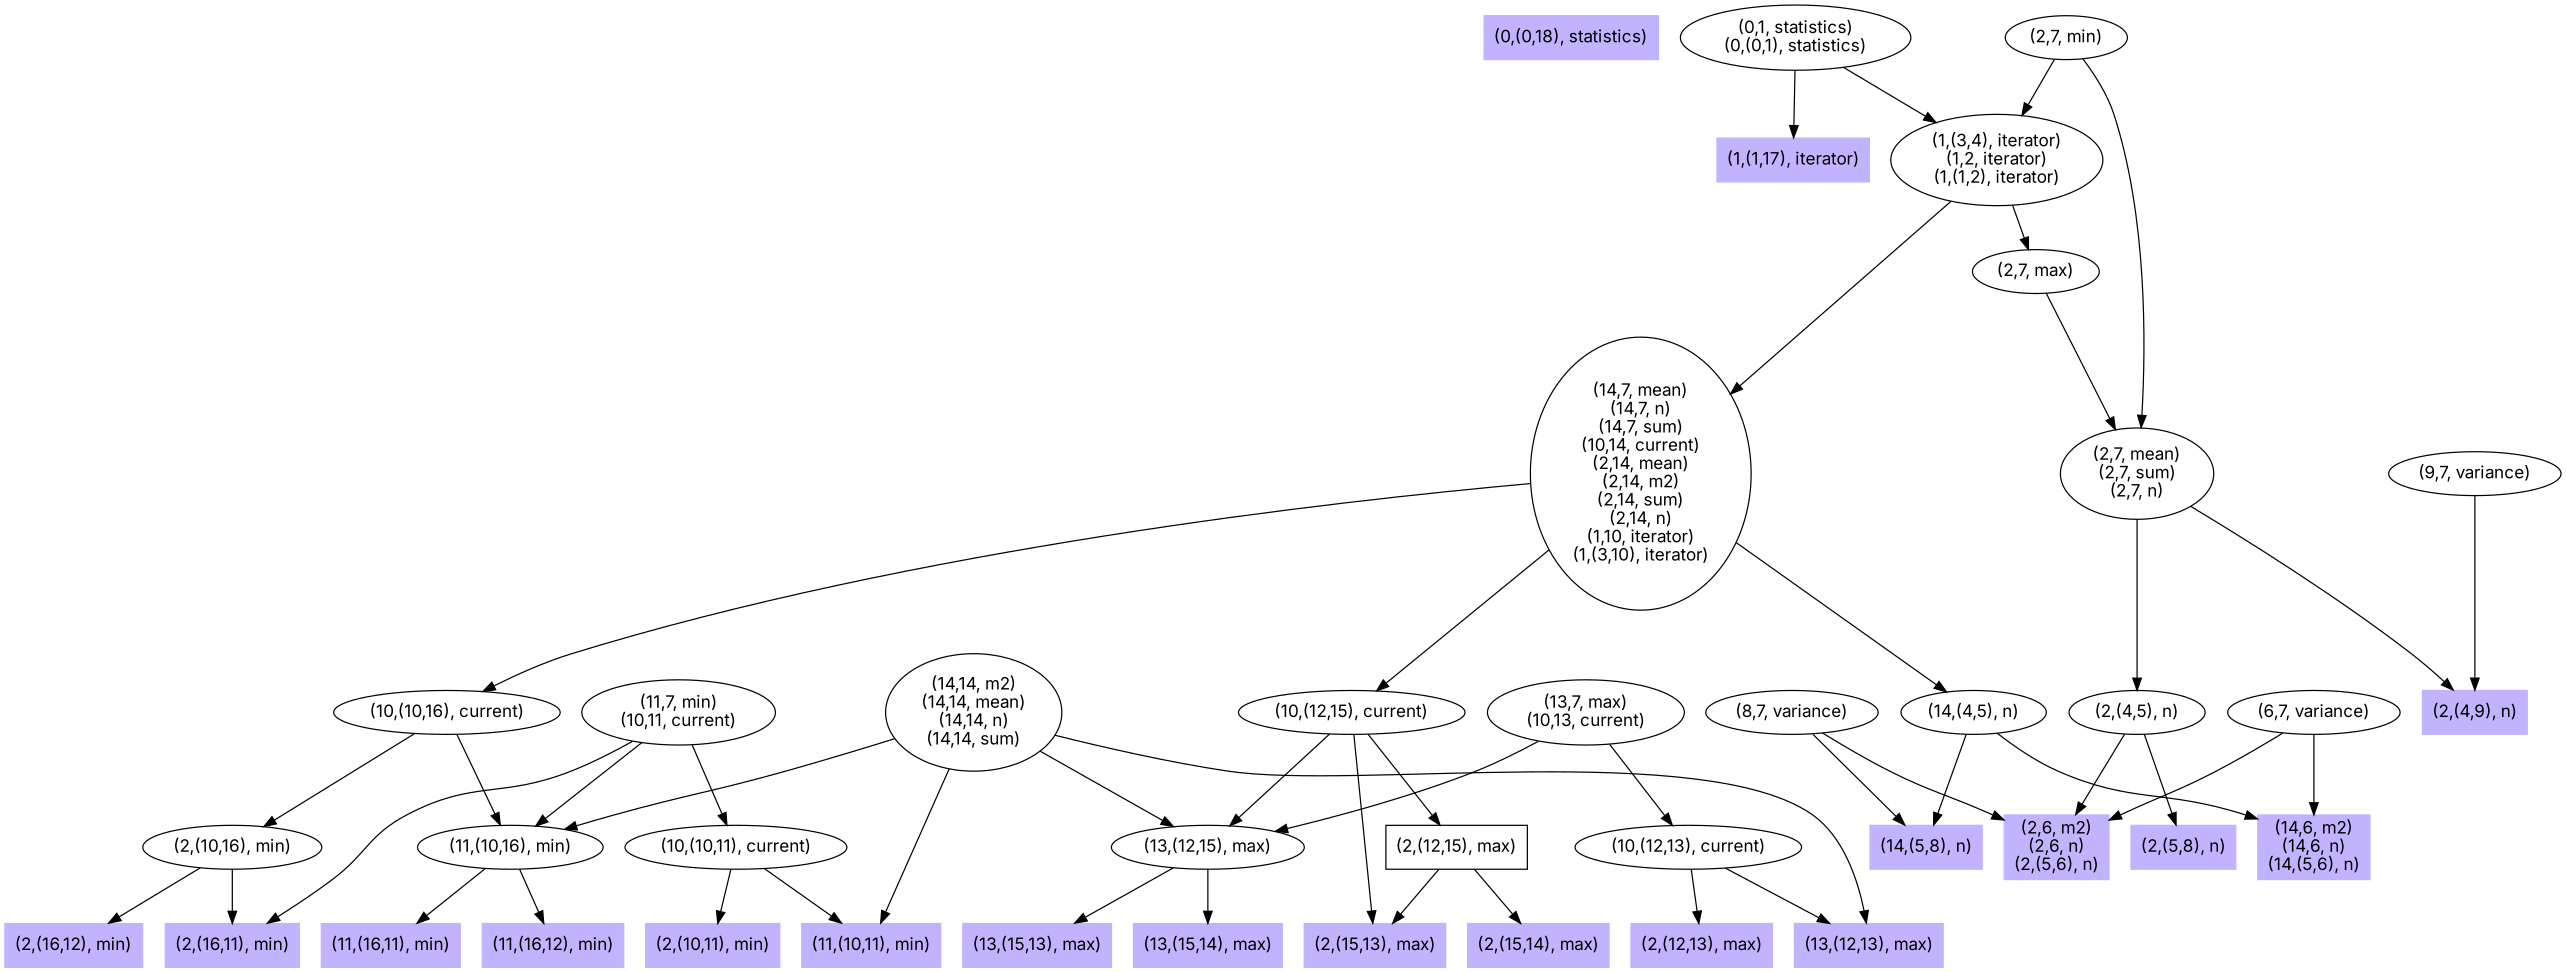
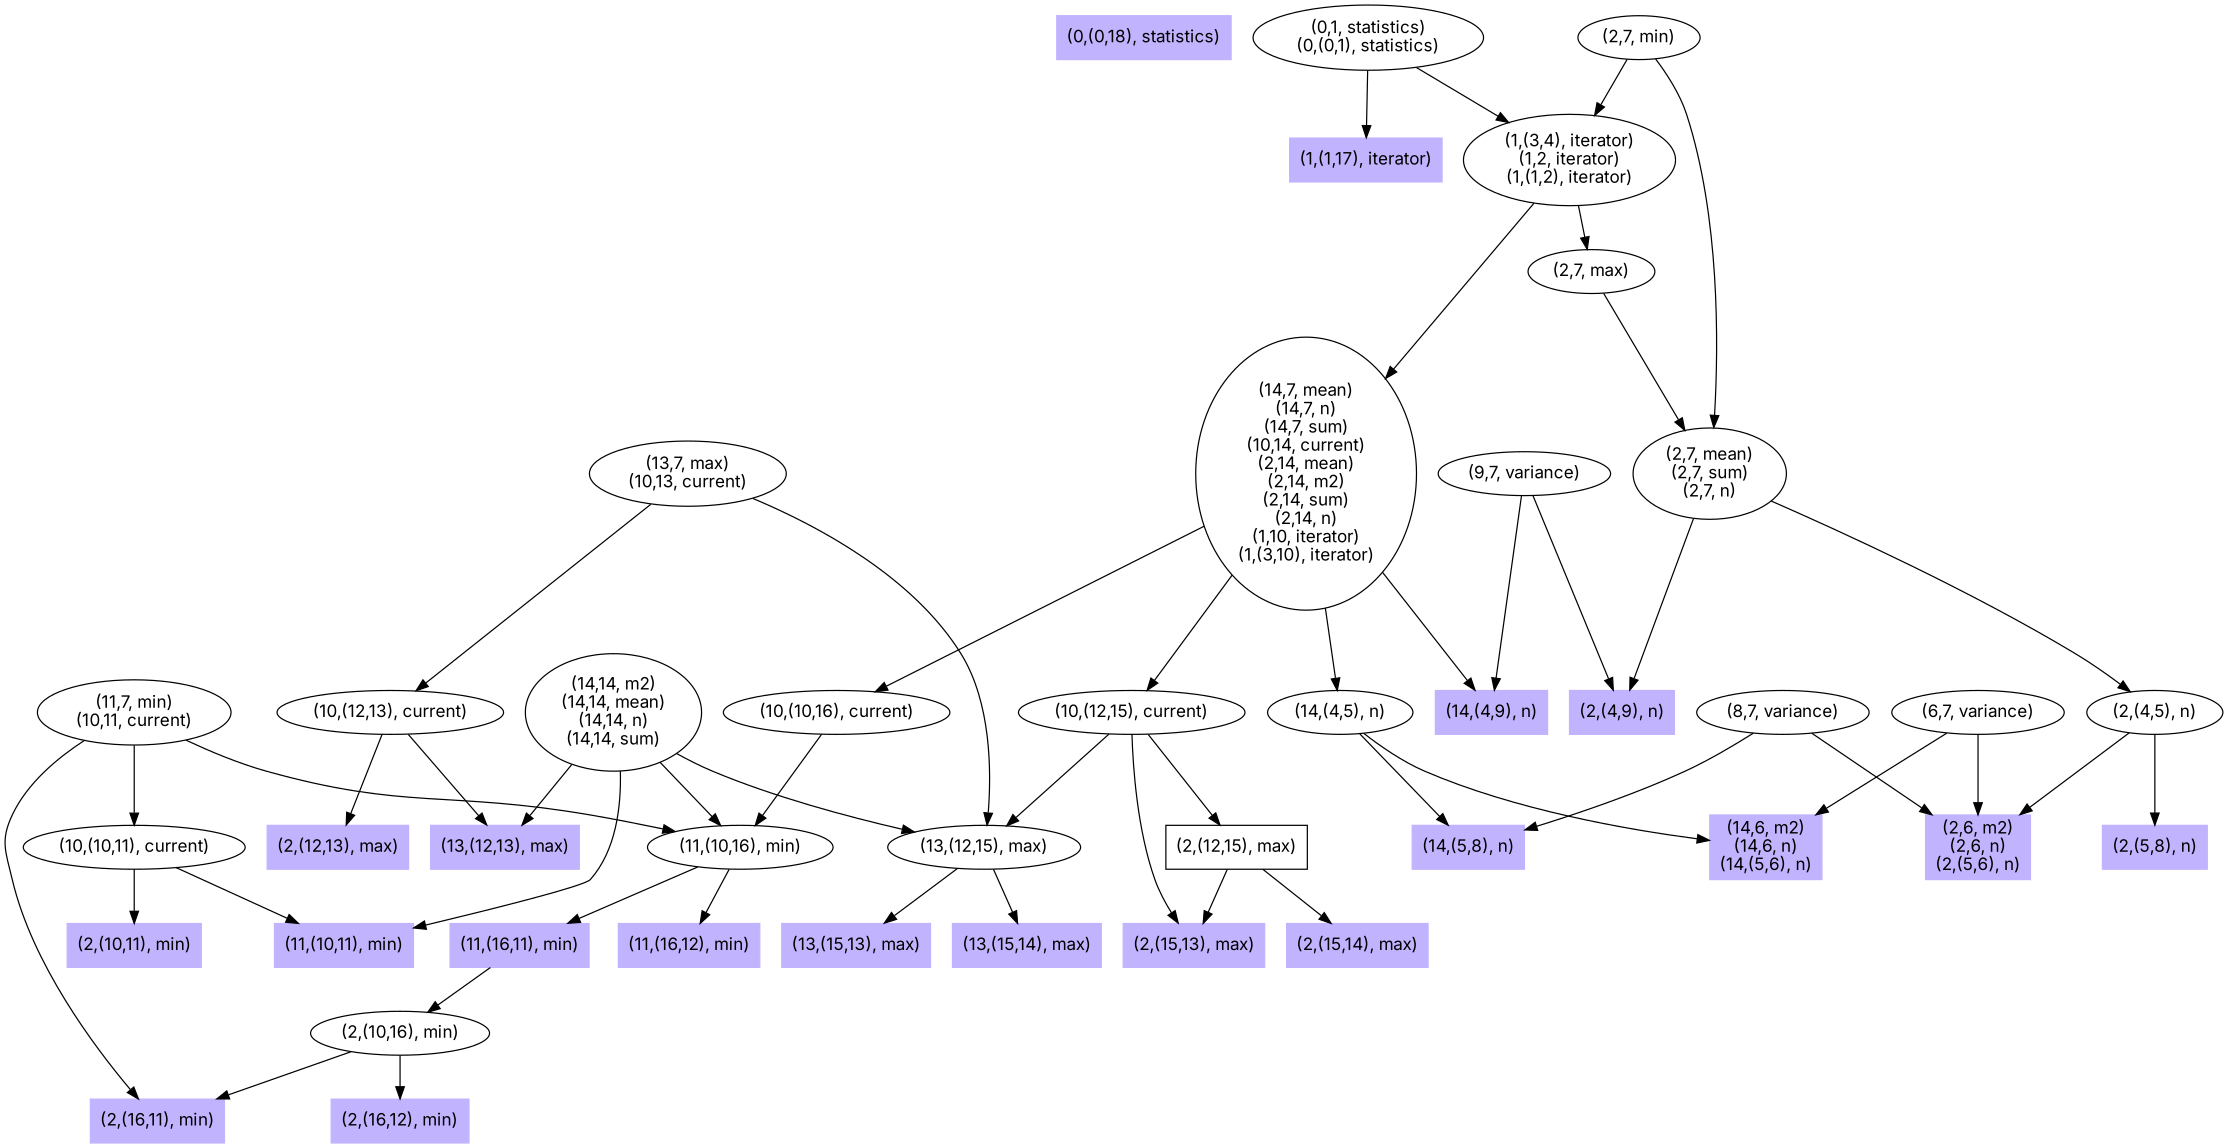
node "(14,(4,9), n)": added
edge "(10,(10,16), current)" -> "(2,(10,16), min)": now "(11,(16,11), min)" -> "(2,(10,16), min)"
